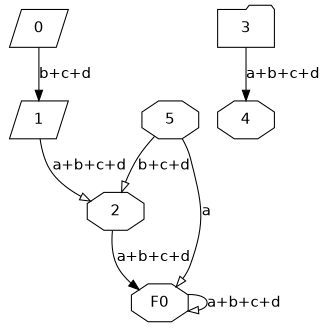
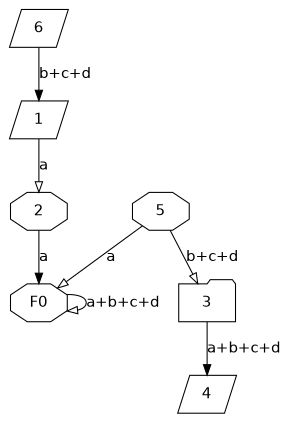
node "0": label "0" -> "6"
node "4": shape octagon -> parallelogram
edge "5" -> "2": now "5" -> "3"
edge "1" -> "2": label "a+b+c+d" -> "a"
edge "2" -> "F0": label "a+b+c+d" -> "a"
